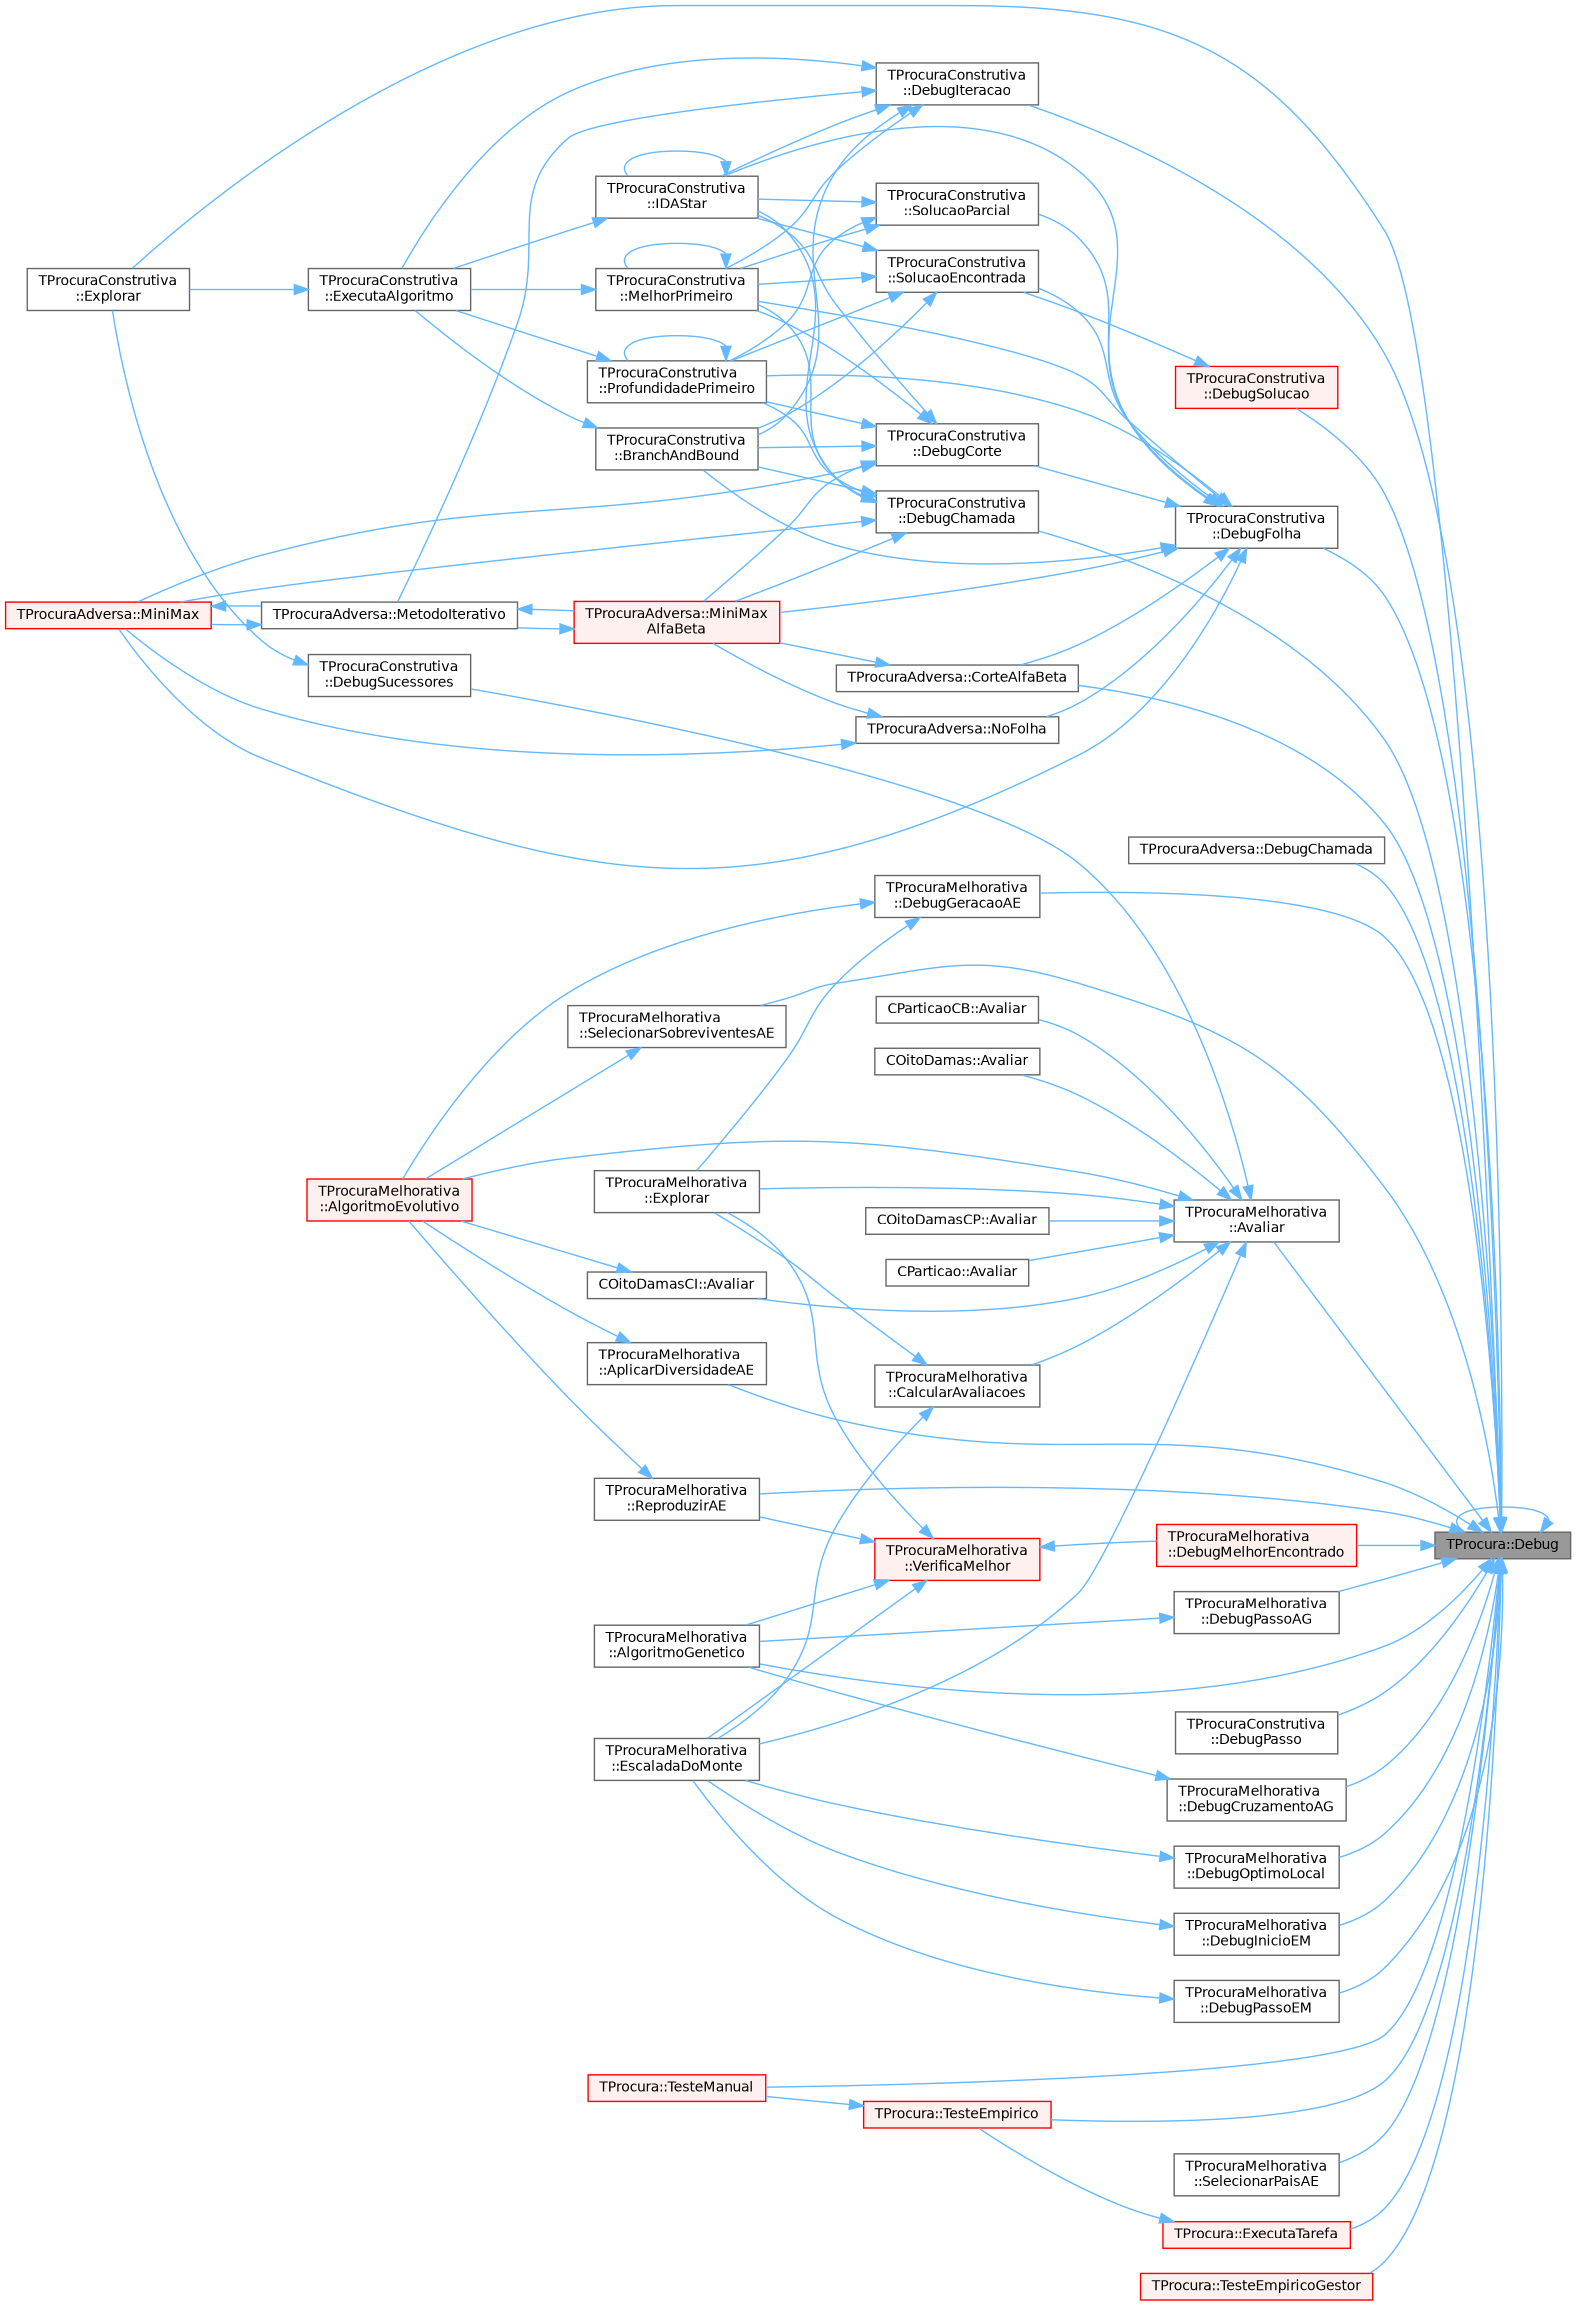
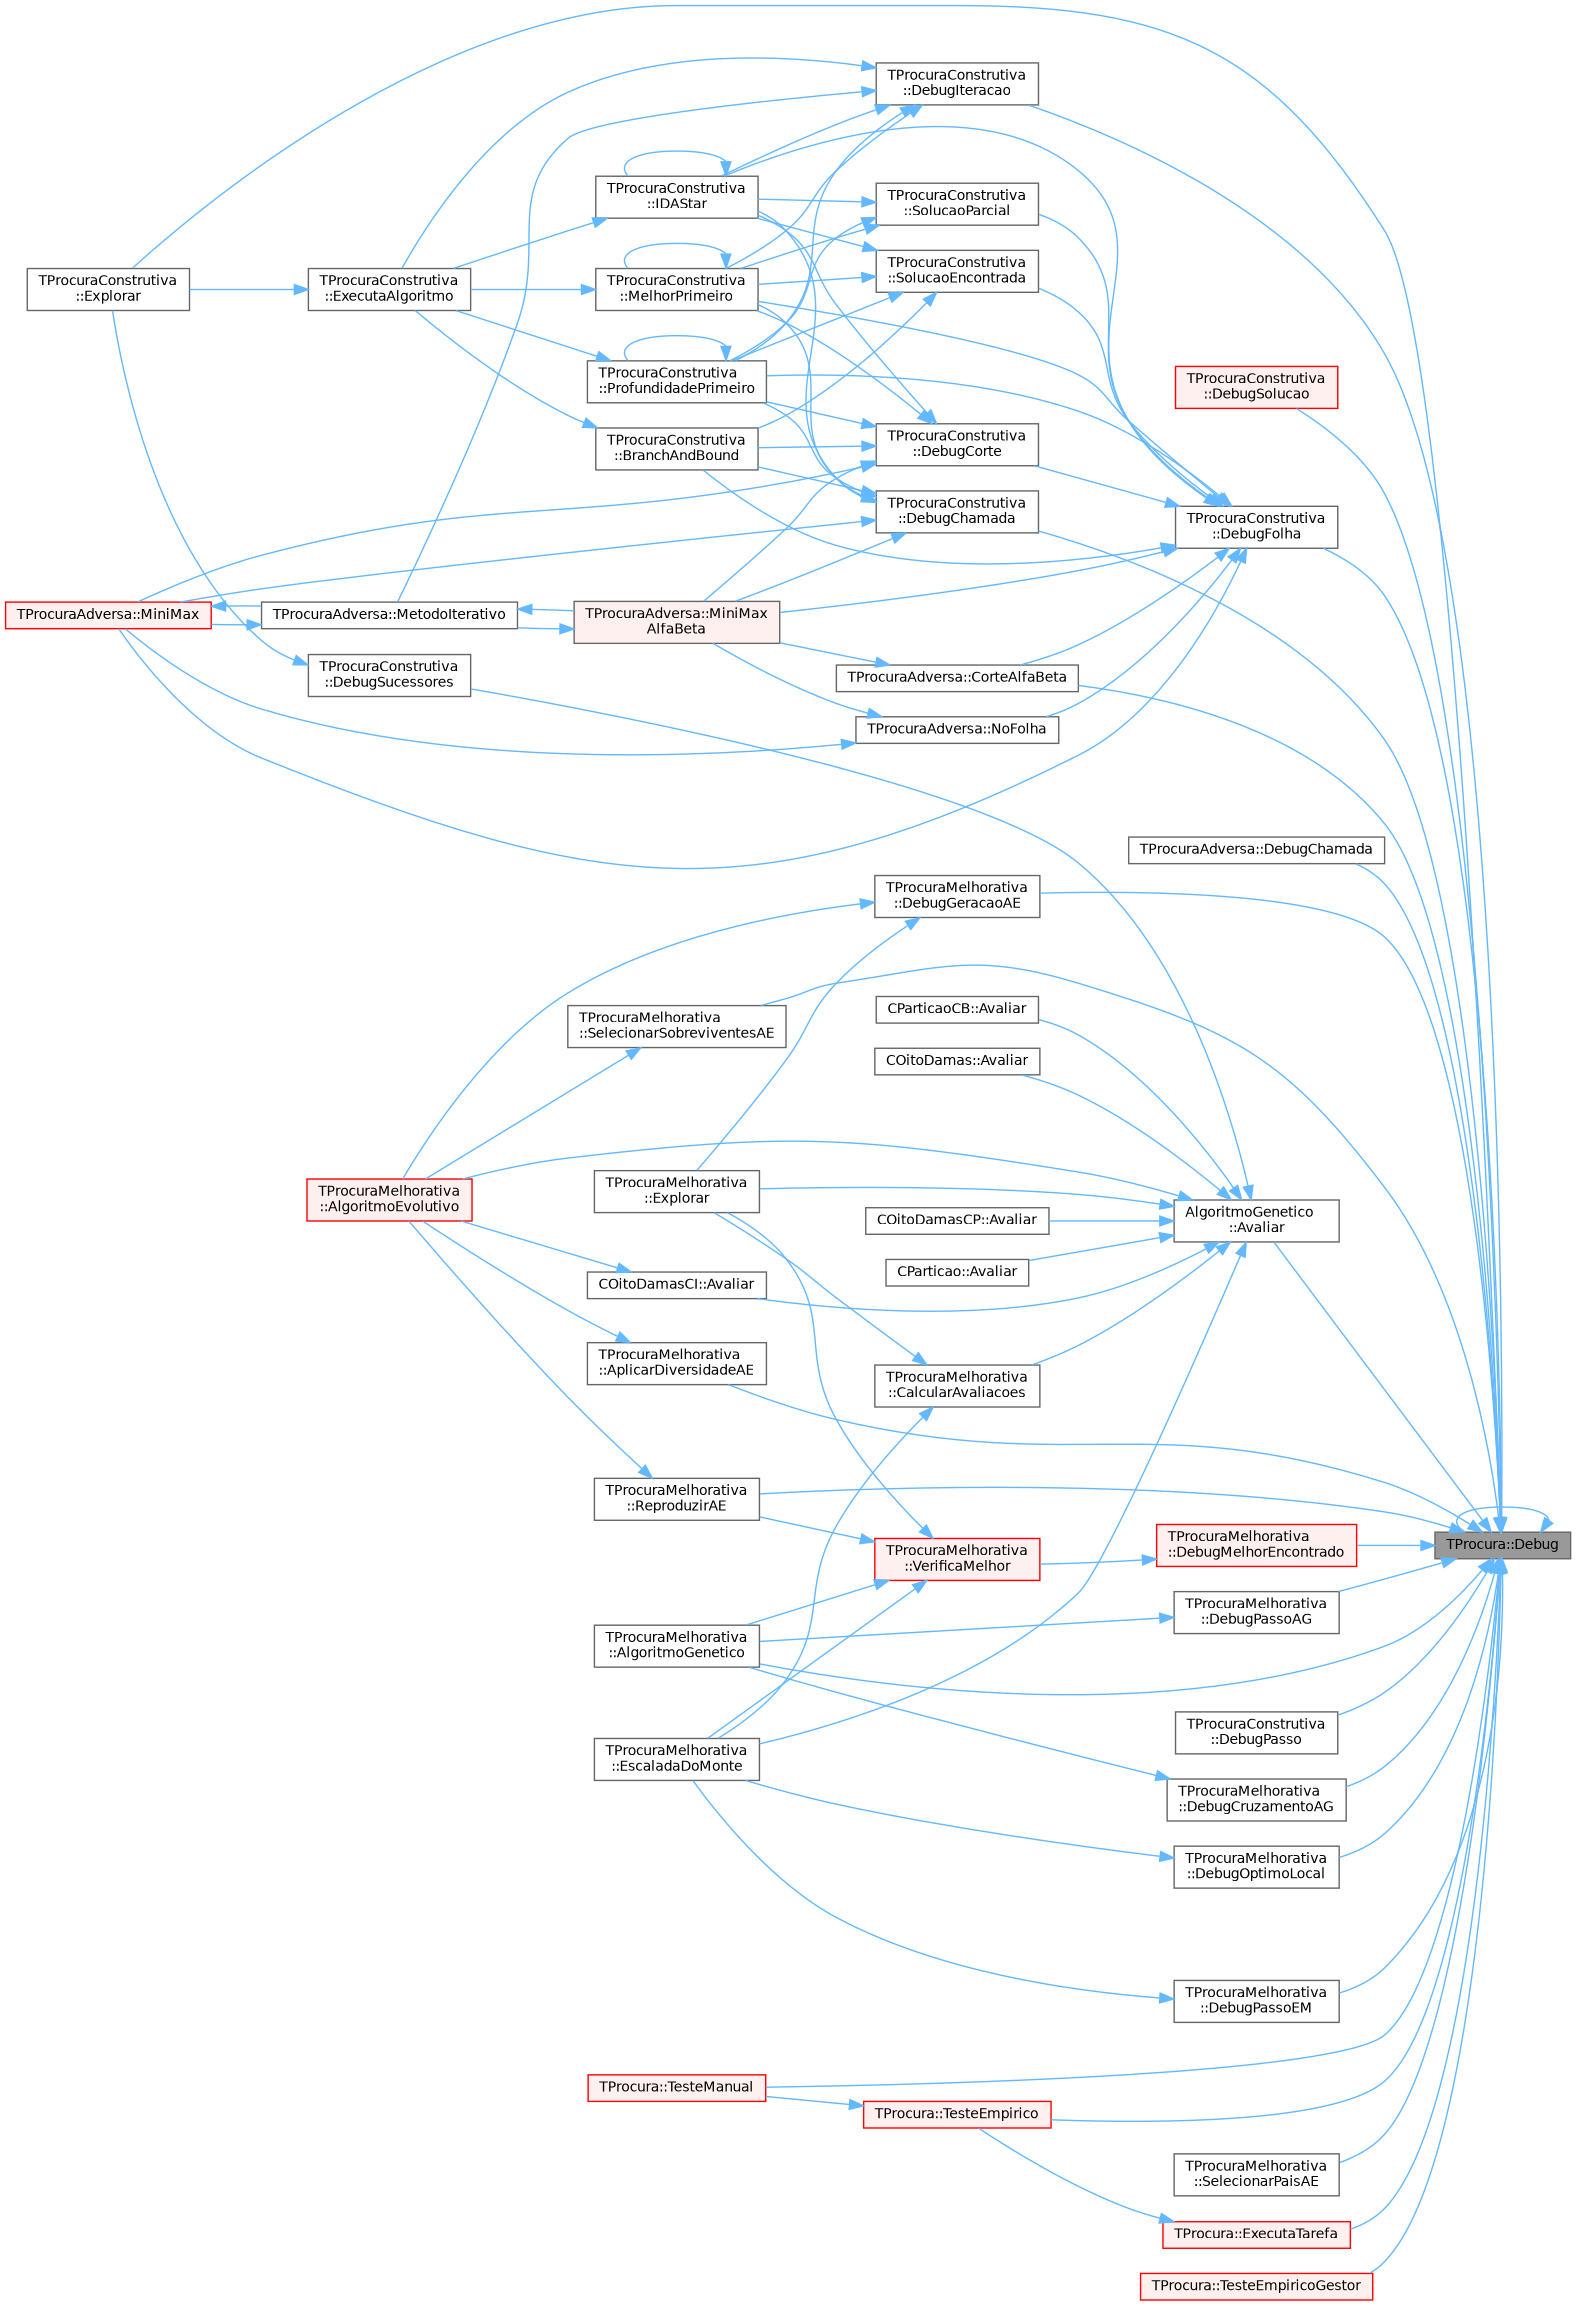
edge "TProcuraConstrutiva ::BranchAndBound" -> "TProcuraConstrutiva ::DebugIteracao": now "TProcuraConstrutiva ::ProfundidadePrimeiro" -> "TProcuraConstrutiva ::DebugIteracao"
edge "TProcuraConstrutiva ::SolucaoEncontrada" -> "TProcuraConstrutiva ::DebugSolucao": removed
node "TProcuraAdversa::MiniMax AlfaBeta": color red -> grey40
node "TProcuraMelhorativa ::Avaliar": label "TProcuraMelhorativa ::Avaliar" -> "AlgoritmoGenetico ::Avaliar"
edge "TProcuraMelhorativa ::DebugMelhorEncontrado" -> "TProcuraMelhorativa ::VerificaMelhor": reversed
node "TProcuraMelhorativa ::DebugInicioEM": removed
